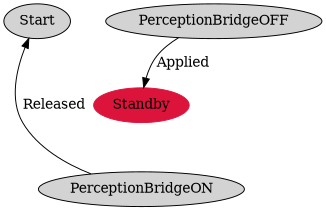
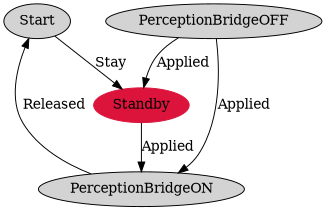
edge "Start" -> "Standby": added, label "Stay"
edge "PerceptionBridgeOFF" -> "PerceptionBridgeON": added, label "Applied"
edge "Standby" -> "PerceptionBridgeON": added, label "Applied"
